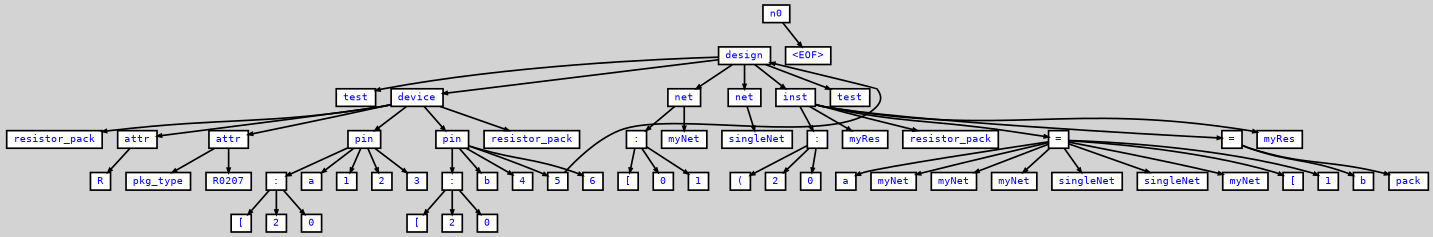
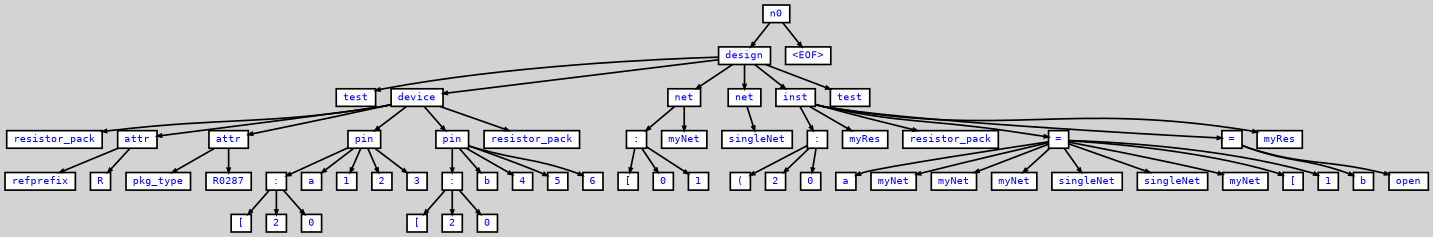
edge "5" -> "design": now "n0" -> "design"
node "refprefix": added
node "R0207": label "R0207" -> "R0287"
node "pack": label "pack" -> "open"
